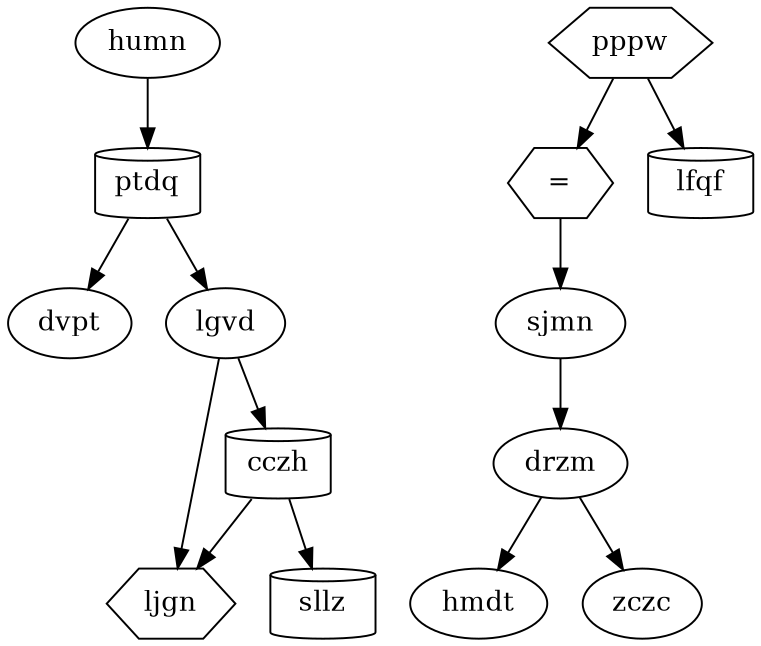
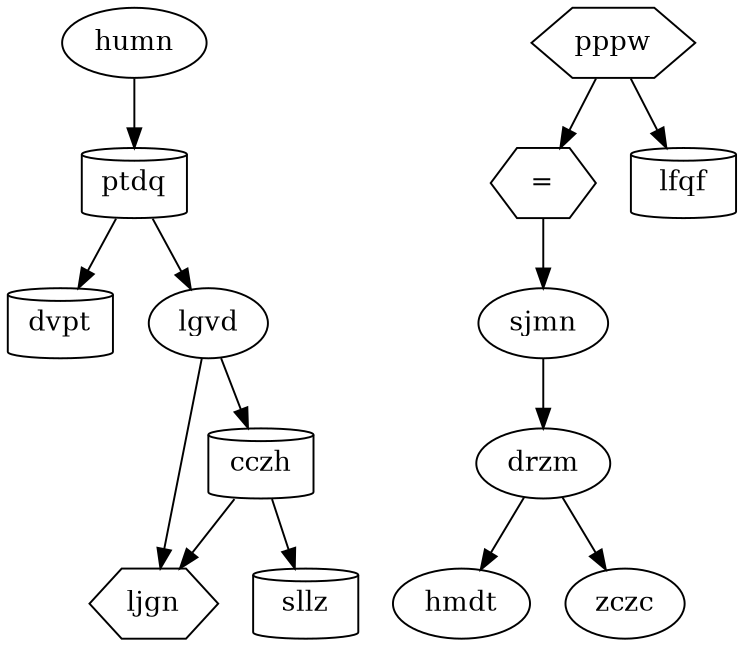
node "dvpt": shape ellipse -> cylinder
